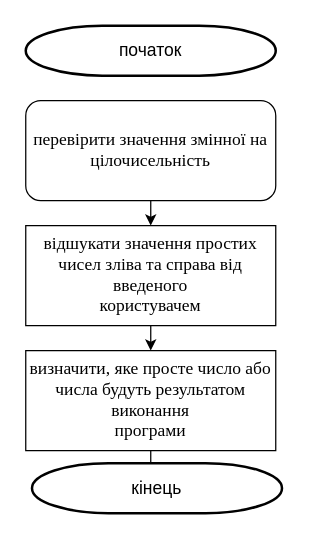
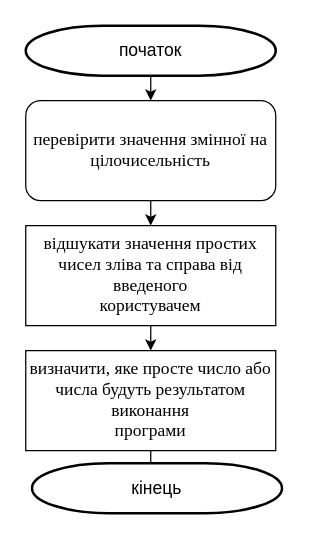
edge "початок" -> "перевірити значення змінної на цілочисельність": added
